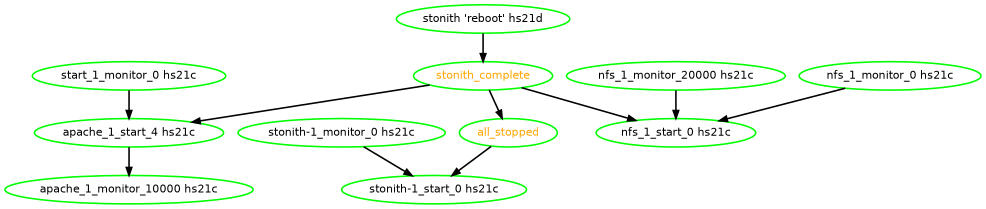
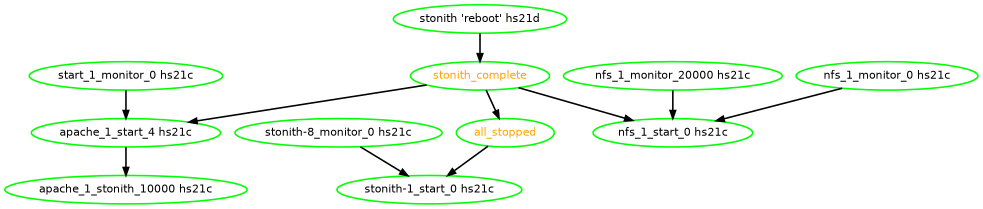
node "stonith-1_monitor_0 hs21c": label "stonith-1_monitor_0 hs21c" -> "stonith-8_monitor_0 hs21c"
node "apache_1_monitor_10000 hs21c": label "apache_1_monitor_10000 hs21c" -> "apache_1_stonith_10000 hs21c"
